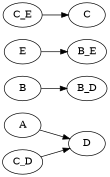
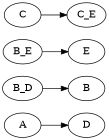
edge "C_E" -> "C": reversed
edge "E" -> "B_E": reversed
edge "B" -> "B_D": reversed
node "C_D": removed
